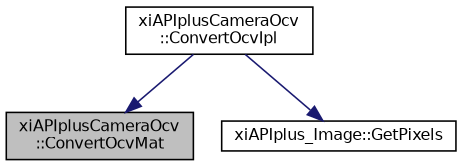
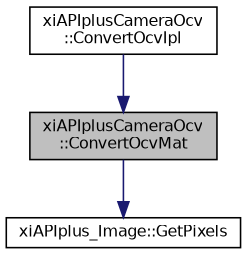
edge "xiAPIplusCameraOcv ::ConvertOcvIpl" -> "xiAPIplus_Image::GetPixels": now "xiAPIplusCameraOcv ::ConvertOcvMat" -> "xiAPIplus_Image::GetPixels"
